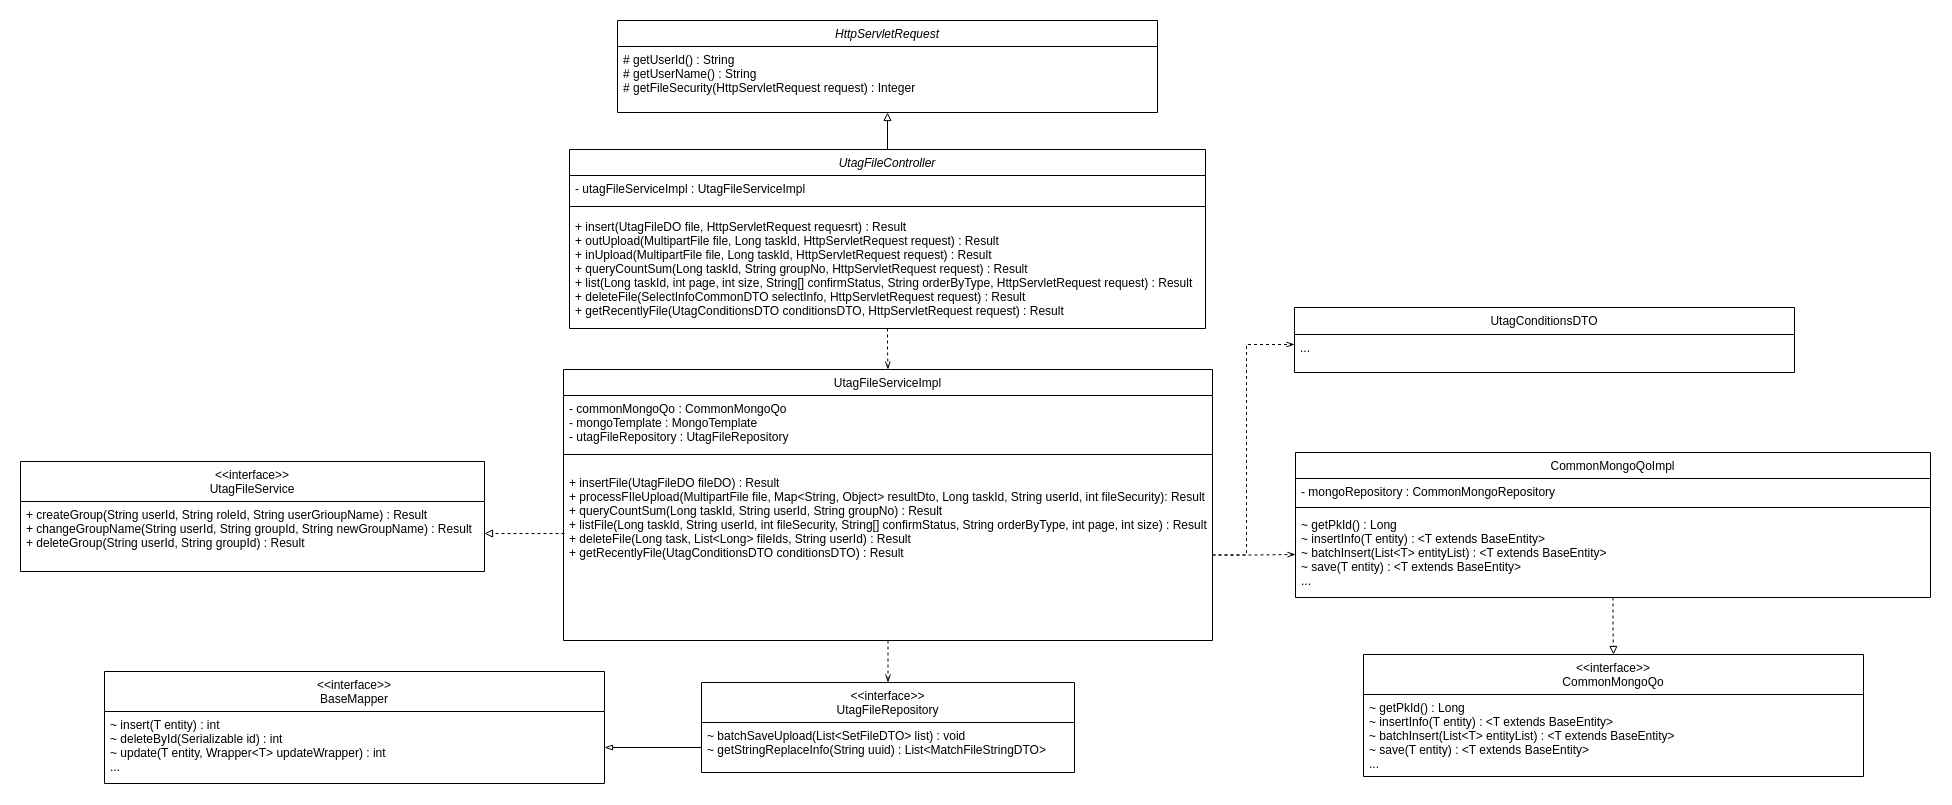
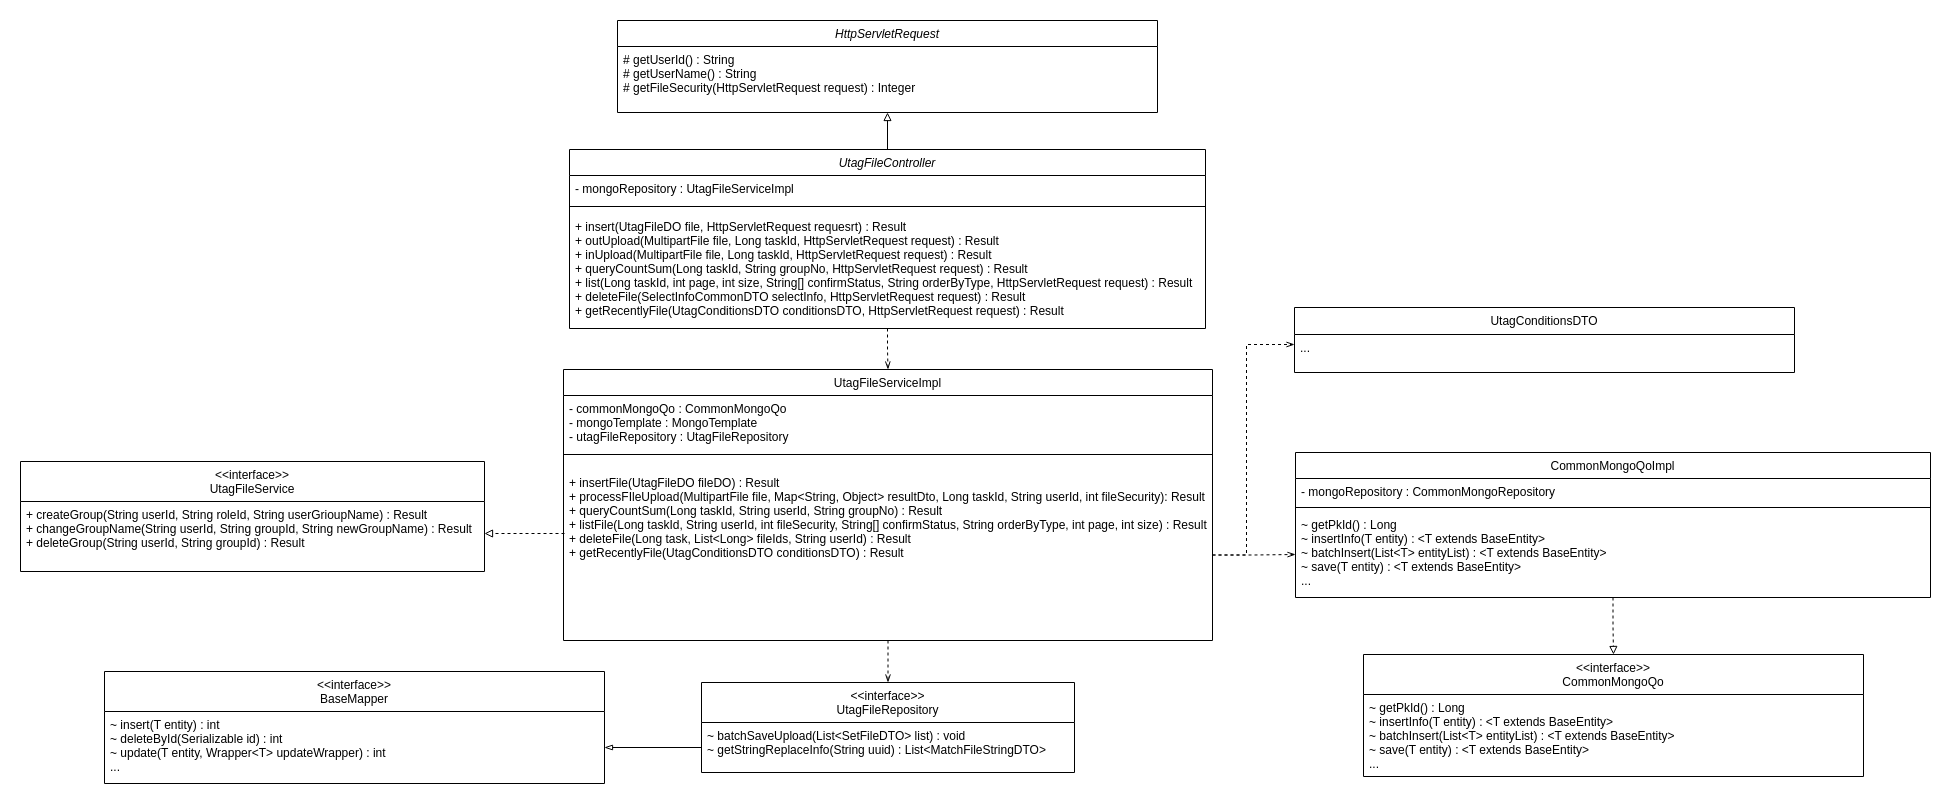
node "- utagFileServiceImpl : UtagFileServiceImpl": label "- utagFileServiceImpl : UtagFileServiceImpl" -> "- mongoRepository : UtagFileServiceImpl"
